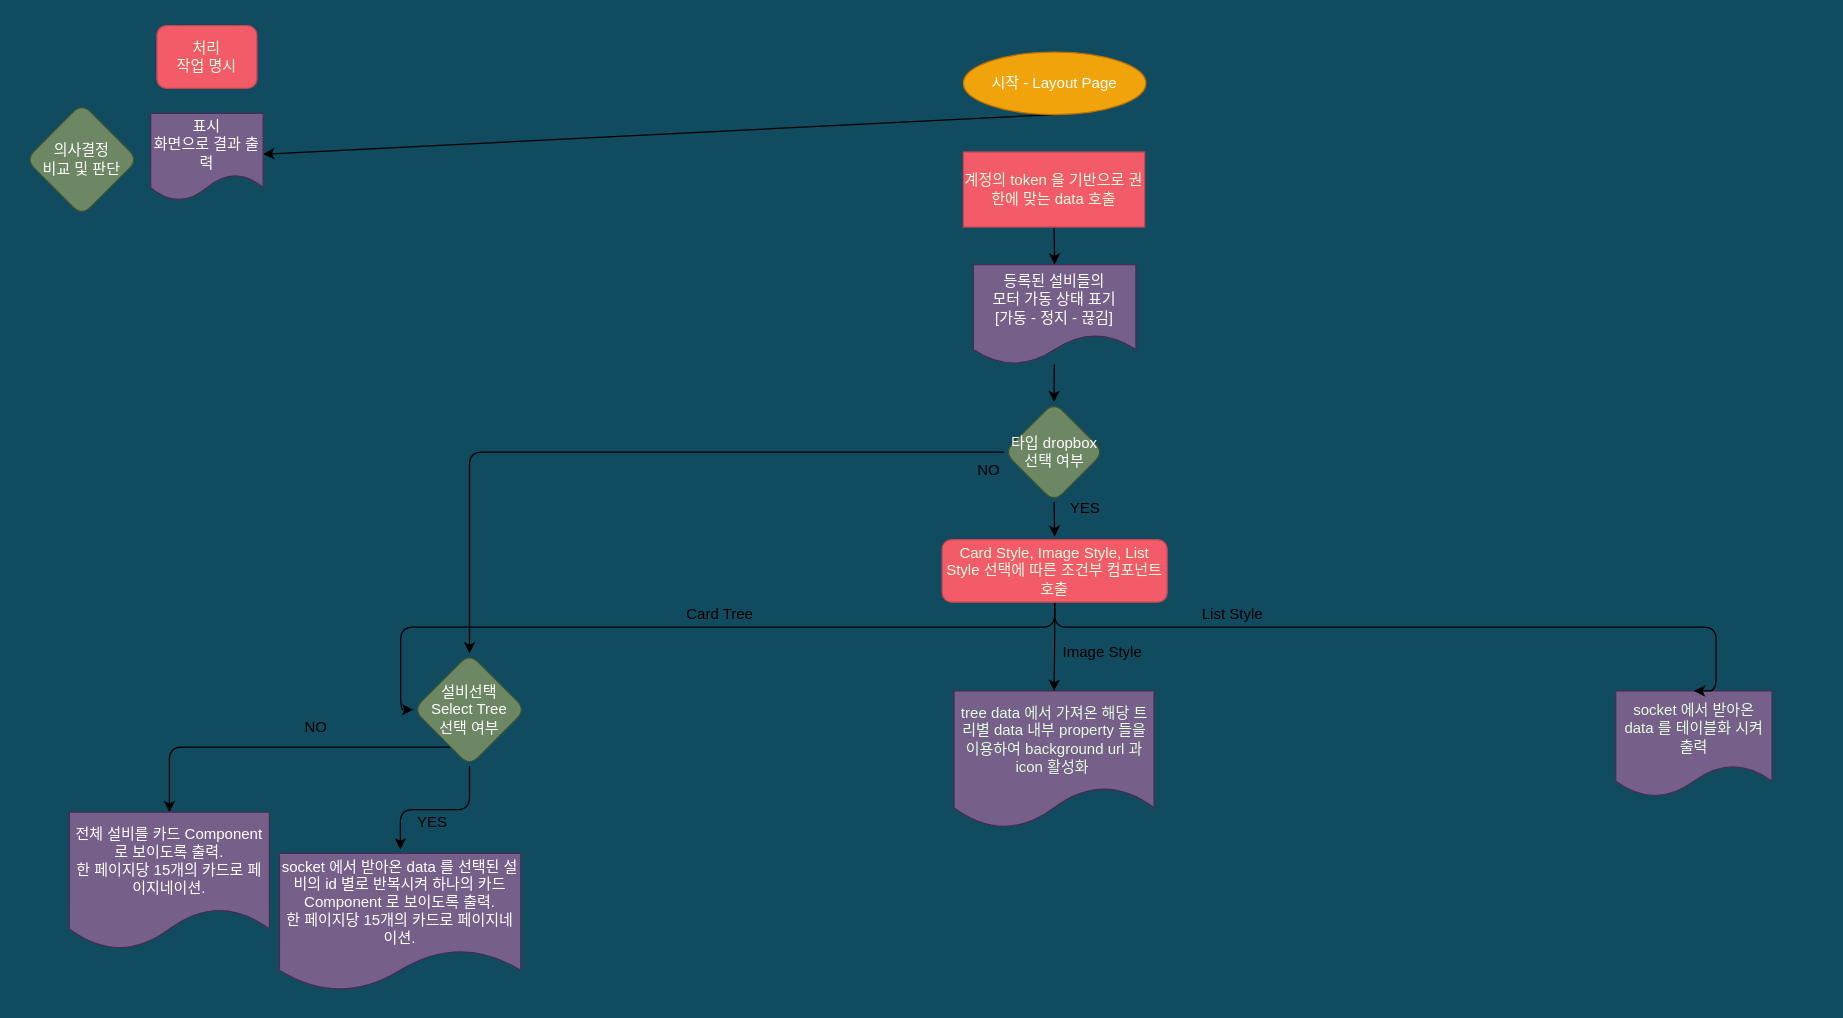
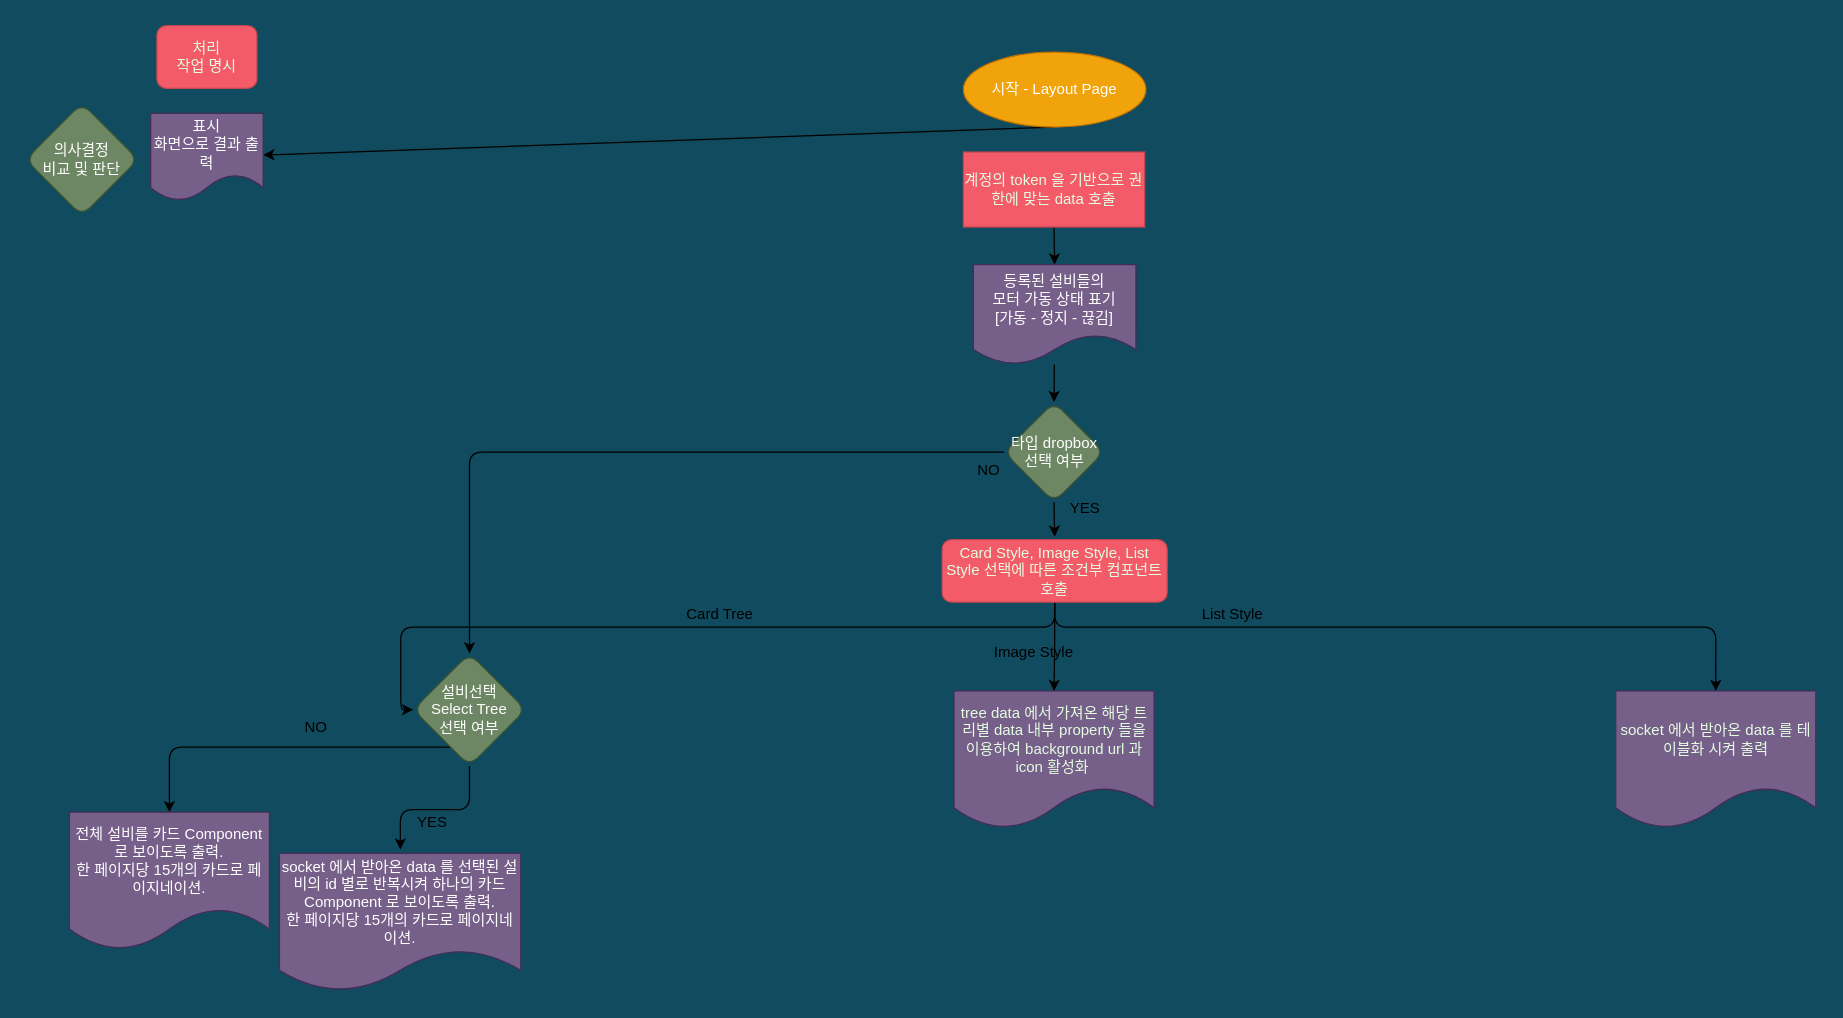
node "시작 - Layout Page": size 183x63 -> 183x75
node "Image Style": moved (1102, 652) -> (1033, 652)
node "socket 에서 받아온 data 를 테이블화 시켜 출력": size 156x106 -> 200x138
